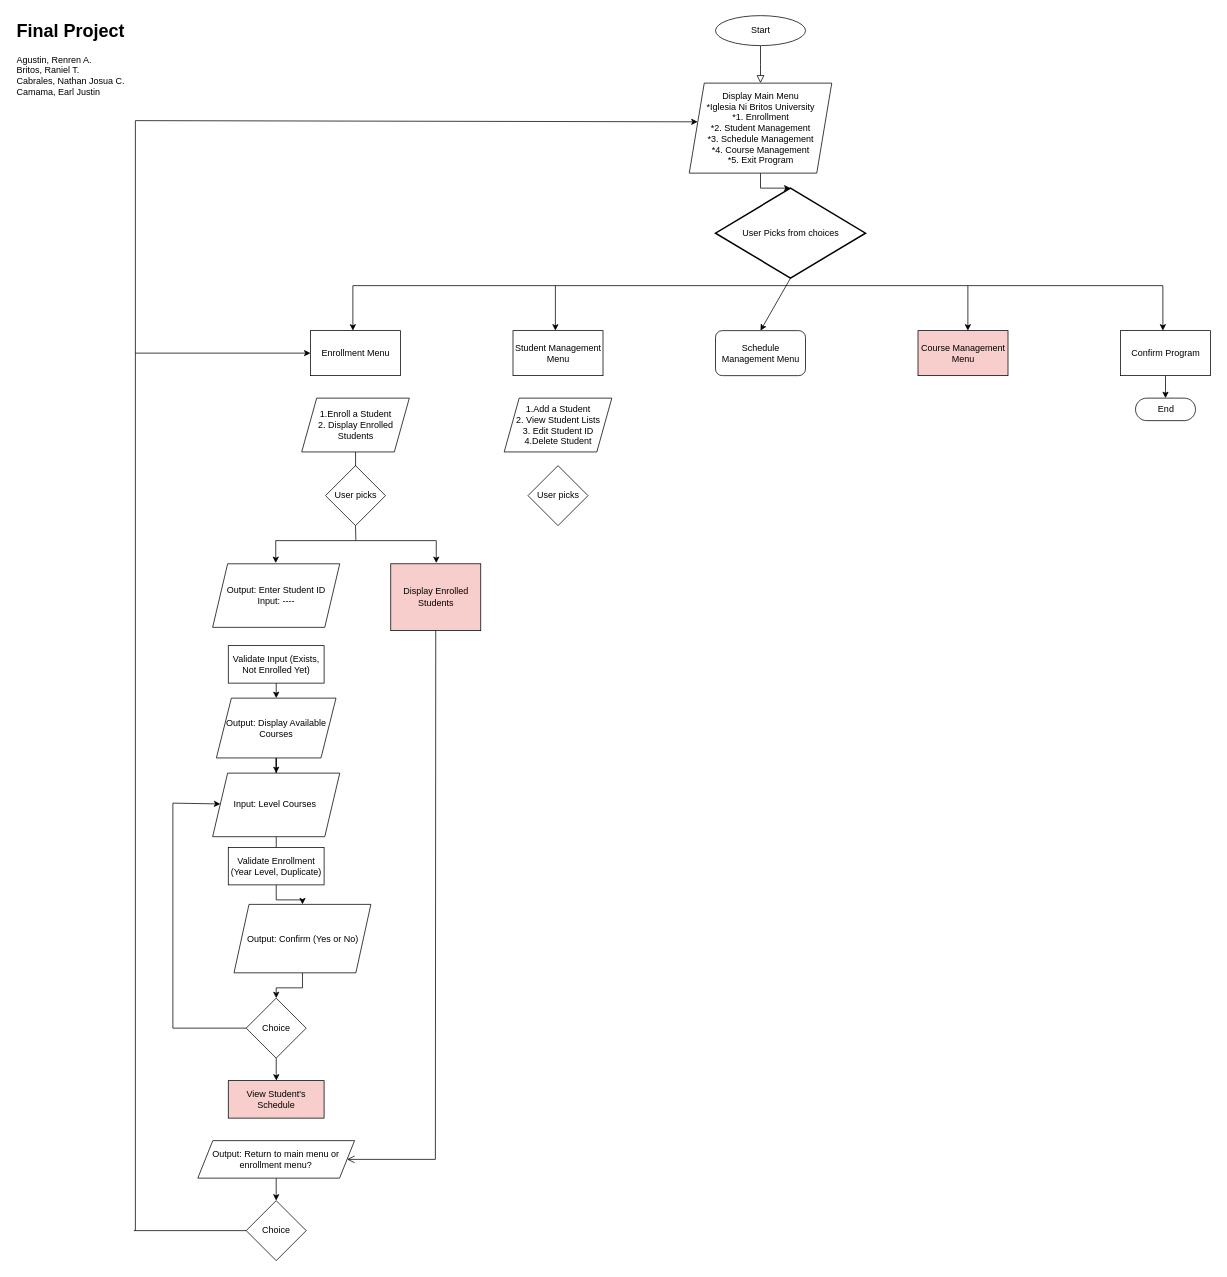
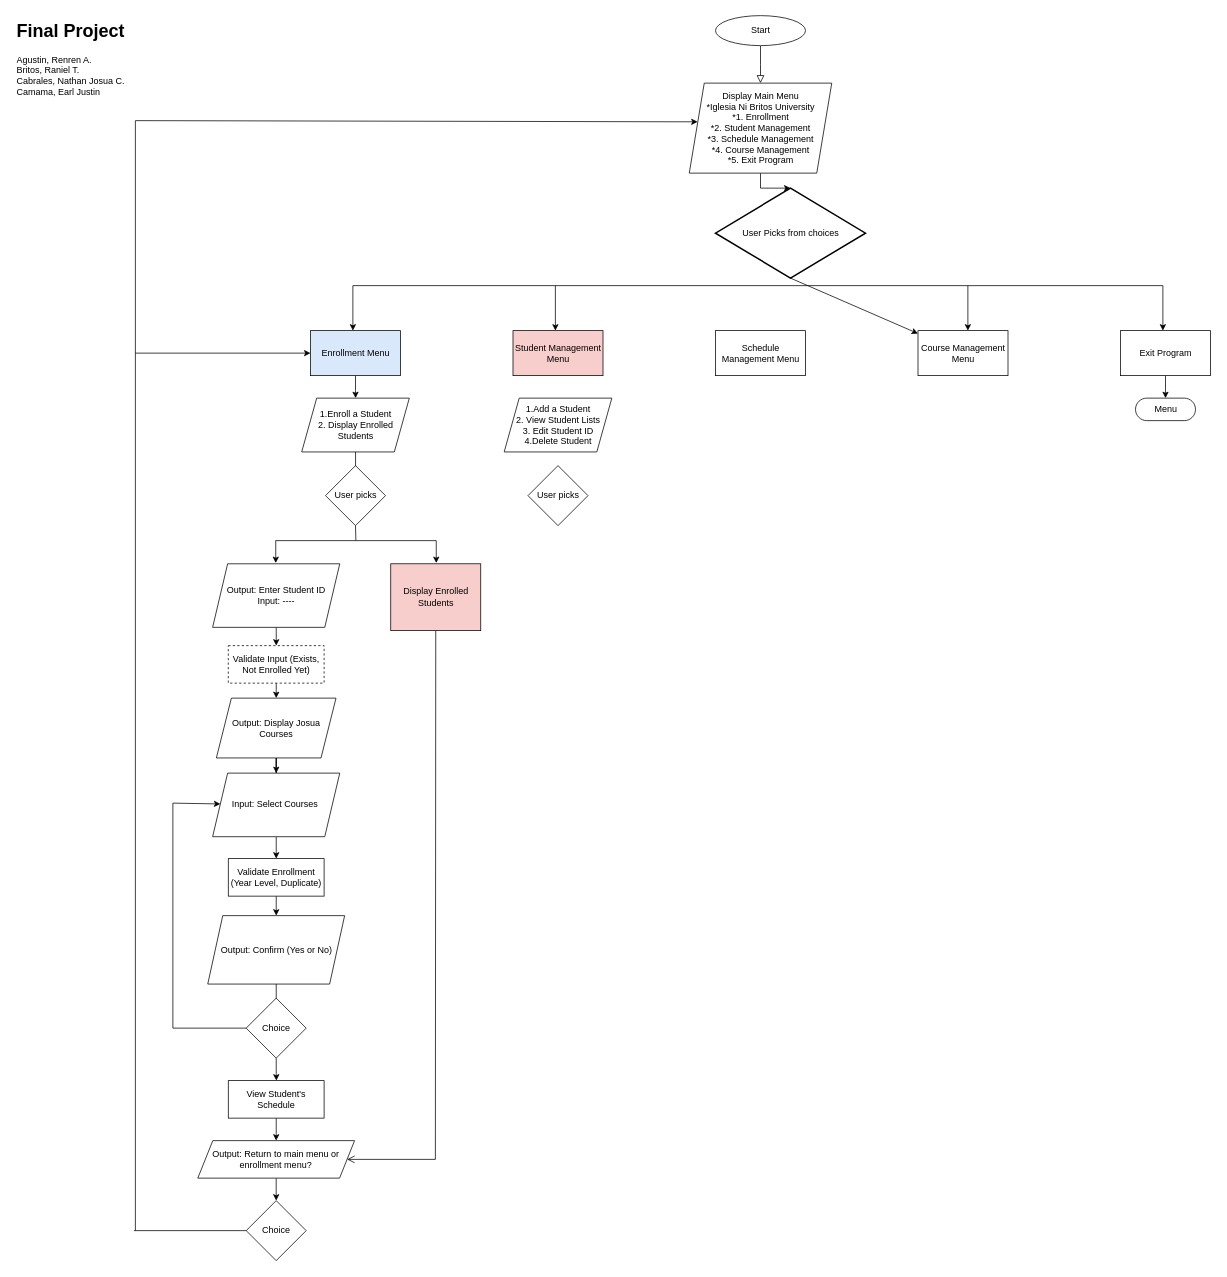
edge "User Picks from choices" -> "Schedule Management Menu": now "User Picks from choices" -> "Course Management Menu"
node "Enrollment Menu": fillcolor #ffffff -> #dae8fc
node "Student Management Menu": fillcolor #ffffff -> #f8cecc
node "Schedule Management Menu": shape rounded rectangle -> rectangle
node "Course Management Menu": fillcolor #f8cecc -> #ffffff
node "Confirm Program": label "Confirm Program" -> "Exit Program"
edge "Enrollment Menu" -> "1.Enroll a Student 2. Display Enrolled Students": added
node "End": label "End" -> "Menu"
edge "Output: Enter Student ID Input: ----" -> "Validate Input (Exists, Not Enrolled Yet)": added
node "Validate Input (Exists, Not Enrolled Yet)": style solid -> dashed
node "Output: Display Available Courses": label "Output: Display Available Courses" -> "Output: Display Josua Courses"
node "Input: Level Courses": label "Input: Level Courses" -> "Input: Select Courses"
node "Validate Enrollment (Year Level, Duplicate)": moved (276, 866) -> (276, 877)
node "Output: Confirm (Yes or No)": moved (302, 938) -> (276, 950)
node "View Student's Schedule": fillcolor #f8cecc -> #ffffff
edge "View Student's Schedule" -> "Output: Return to main menu or enrollment menu?": added
